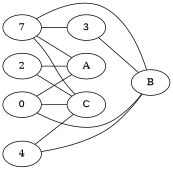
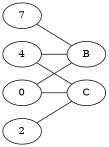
node "3": removed
edge "7" -- "C": removed
node "A": removed
